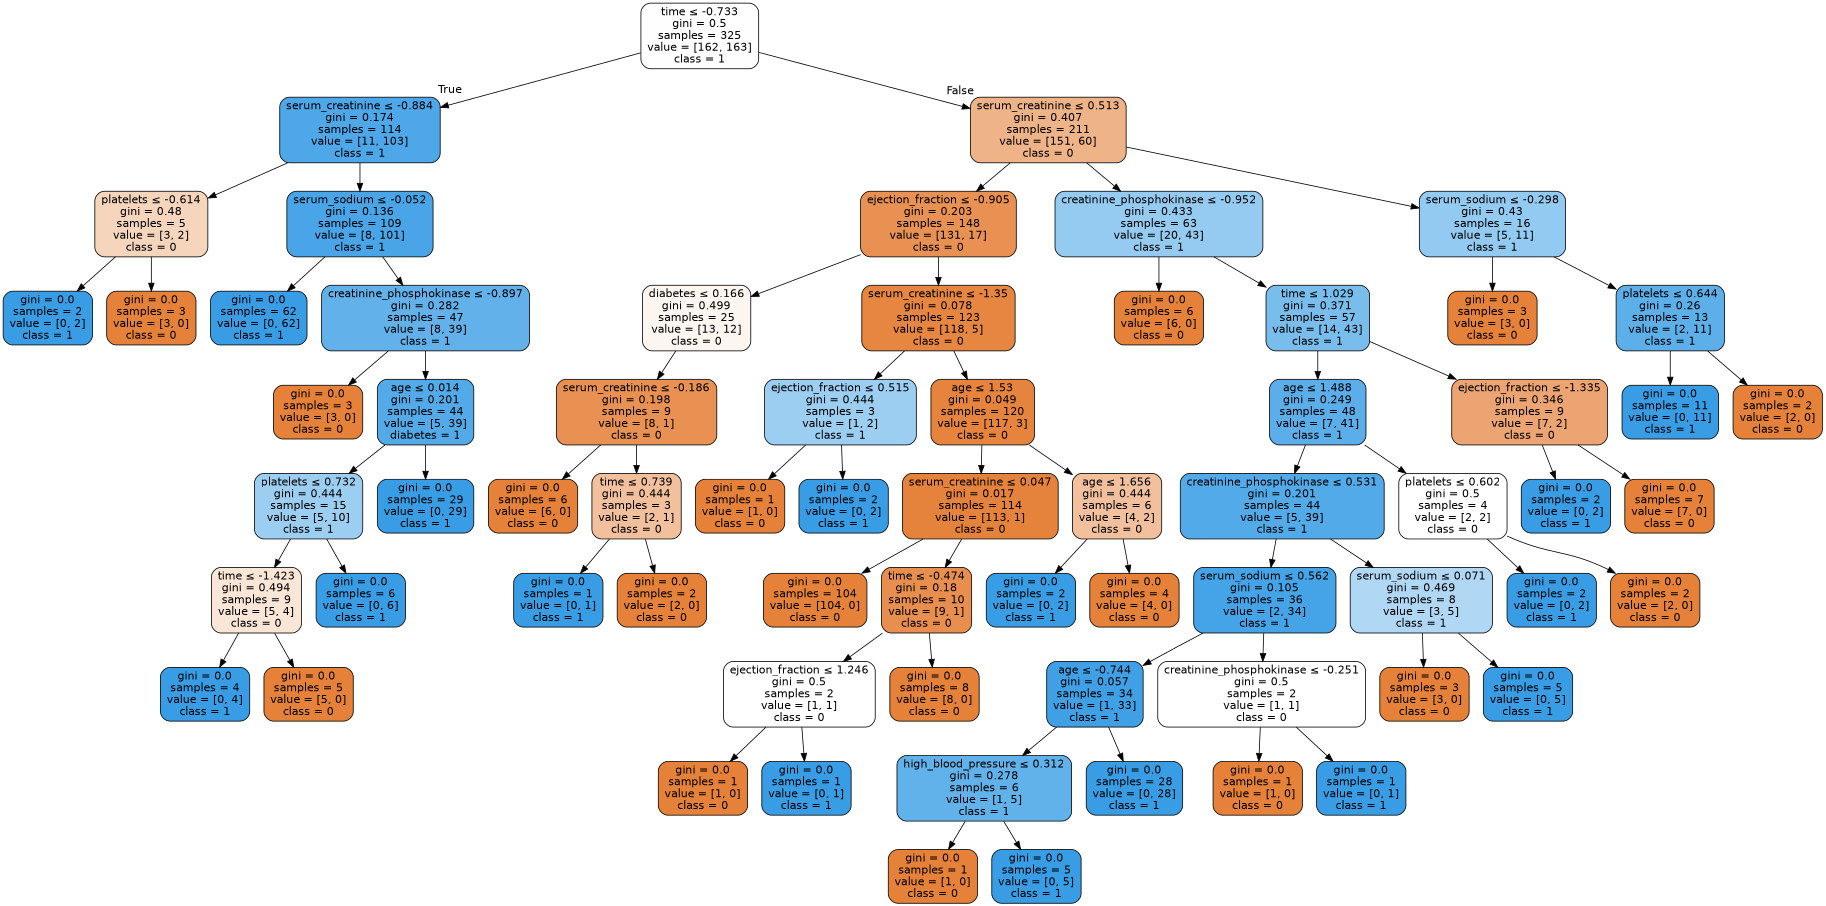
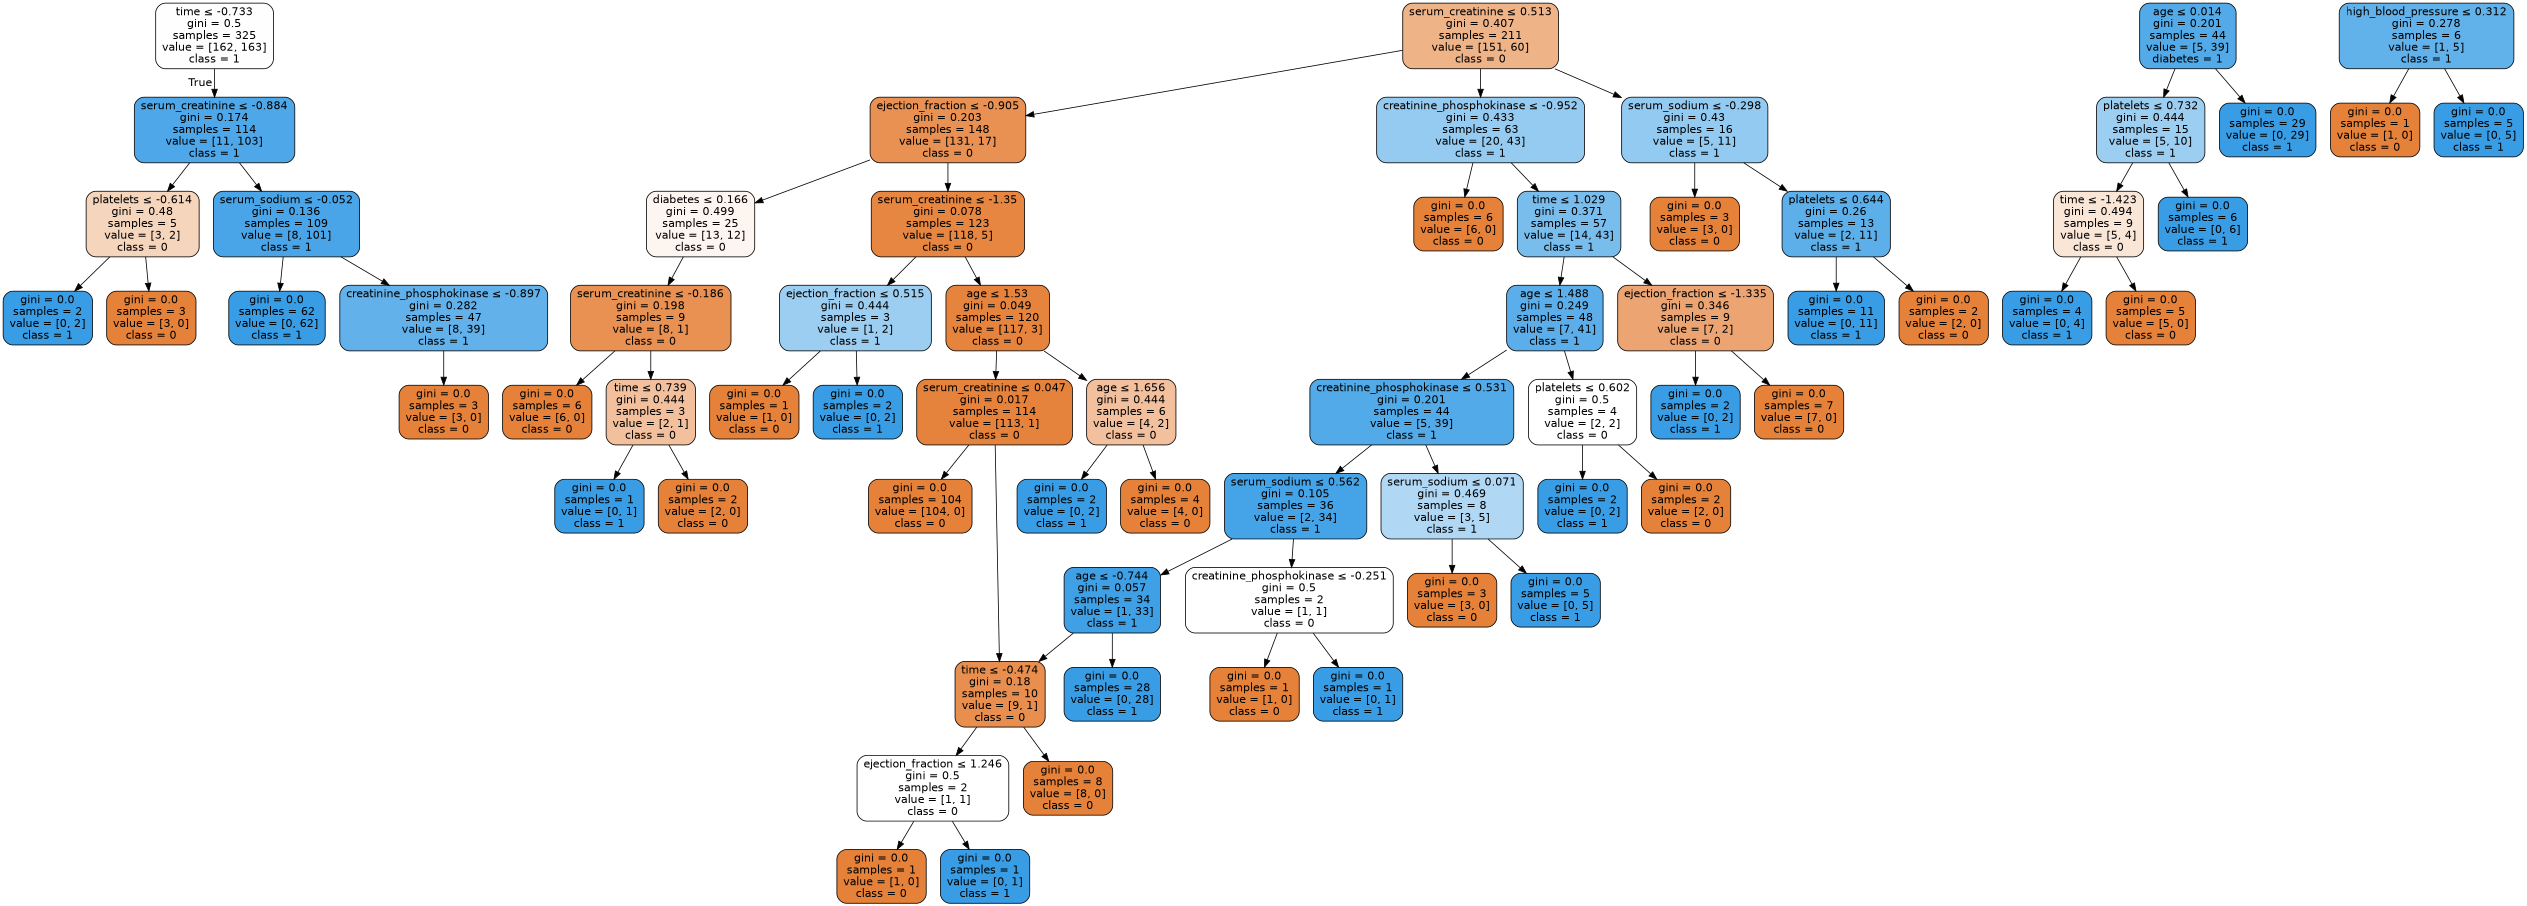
edge "time ≤ -0.733" -> "serum_creatinine ≤ 0.513": removed
edge "creatinine_phosphokinase ≤ -0.897" -> "age ≤ 0.014": removed
edge "age ≤ -0.744" -> "high_blood_pressure ≤ 0.312": now "age ≤ -0.744" -> "time ≤ -0.474"
